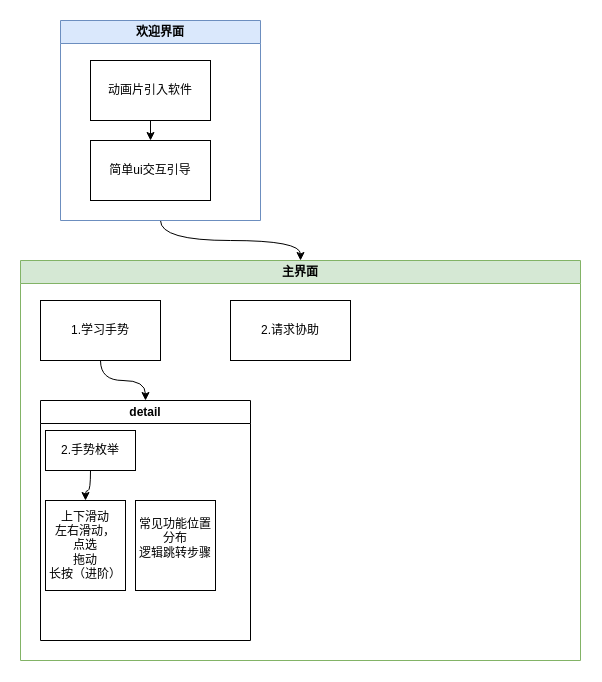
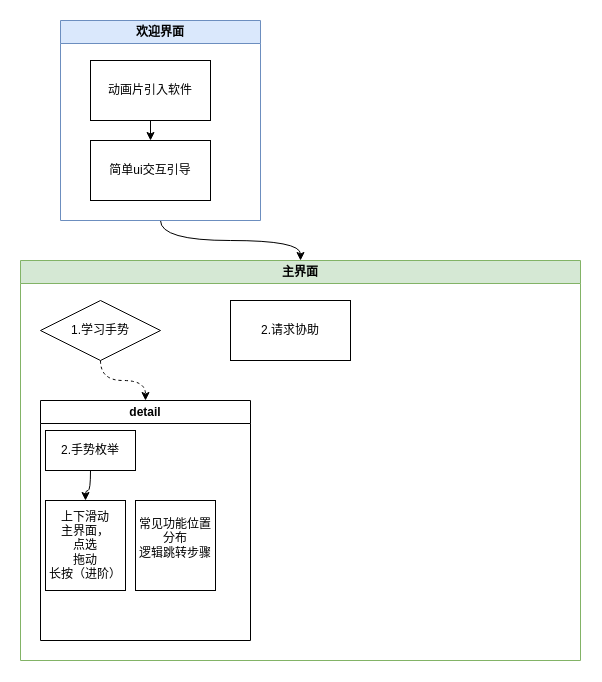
node "1.学习手势": shape rectangle -> diamond
edge "1.学习手势" -> "detail": style solid -> dashed
node "上下滑动 左右滑动， 点选 拖动 长按（进阶）": label "上下滑动 左右滑动， 点选 拖动 长按（进阶）" -> "上下滑动 主界面， 点选 拖动 长按（进阶）"
